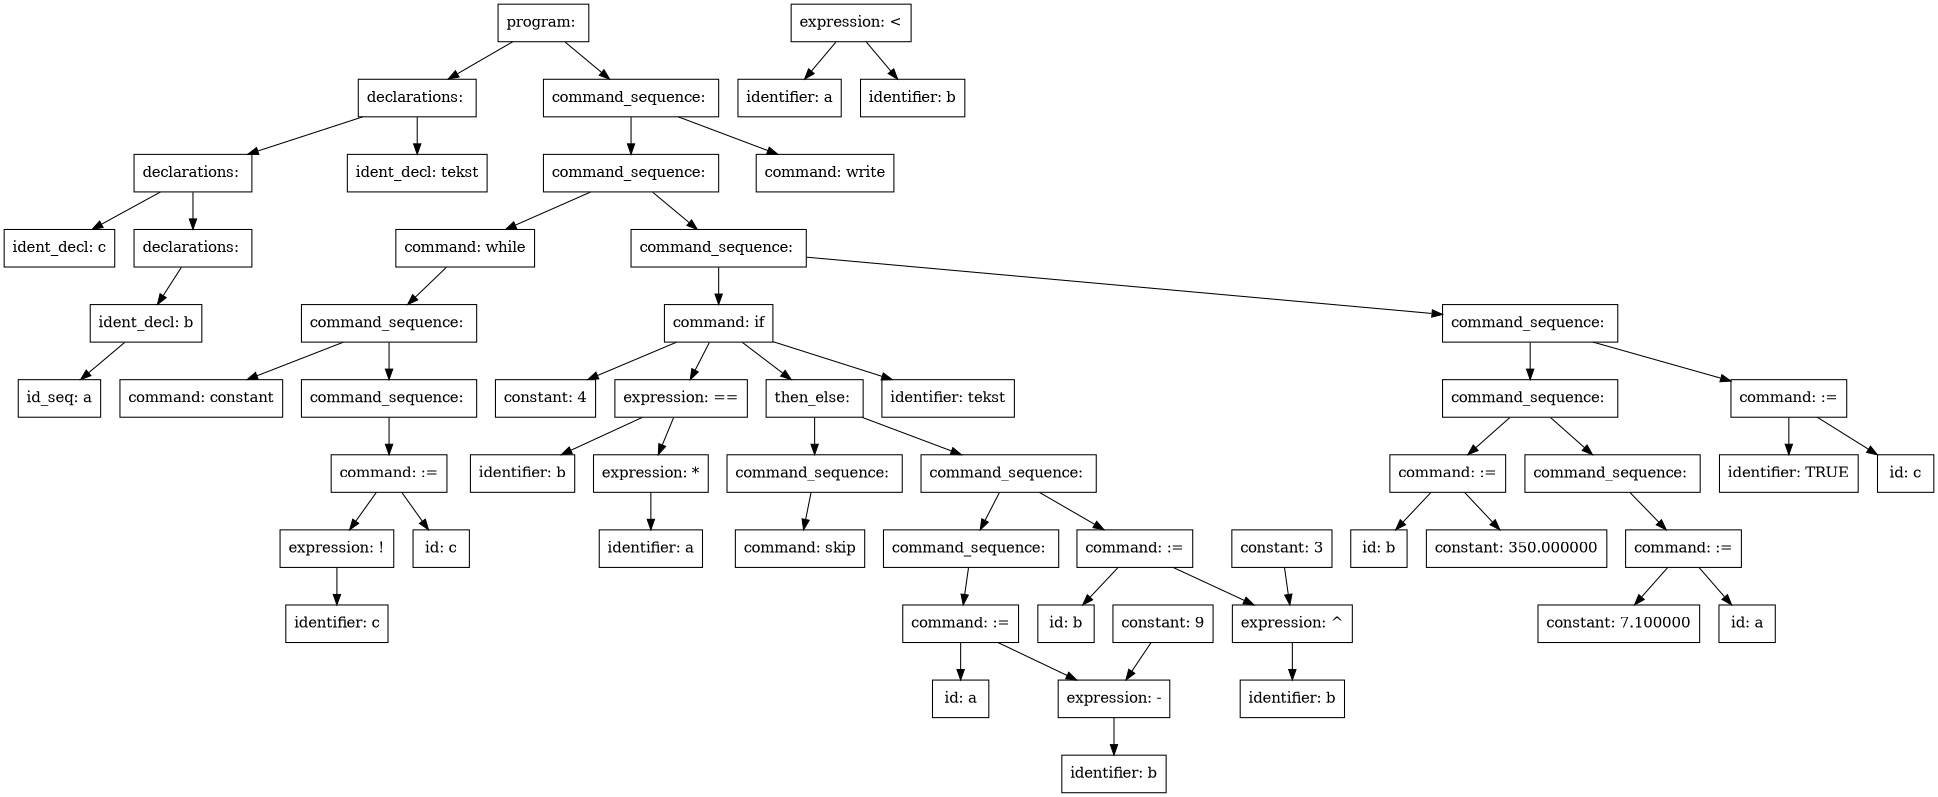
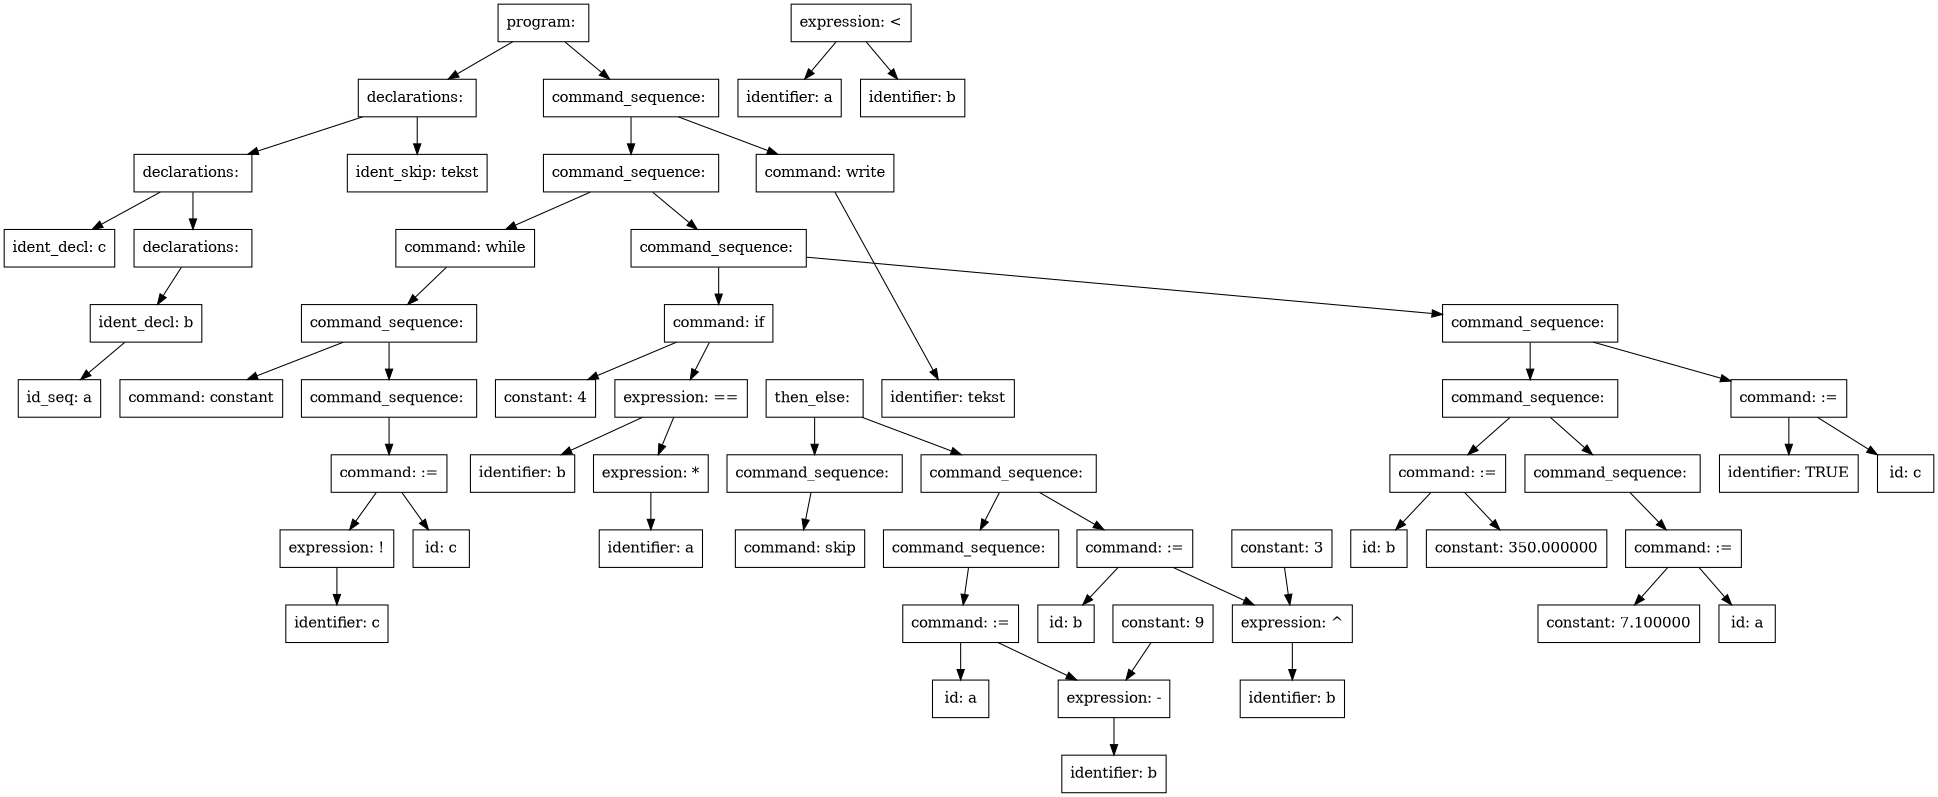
node "ident_decl: tekst": label "ident_decl: tekst" -> "ident_skip: tekst"
edge "command: if" -> "then_else:": removed
edge "command: if" -> "identifier: tekst": now "command: write" -> "identifier: tekst"
